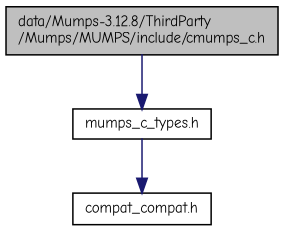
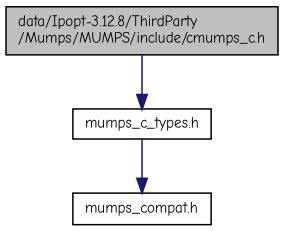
node "data/Mumps-3.12.8/ThirdParty /Mumps/MUMPS/include/cmumps_c.h": label "data/Mumps-3.12.8/ThirdParty /Mumps/MUMPS/include/cmumps_c.h" -> "data/Ipopt-3.12.8/ThirdParty /Mumps/MUMPS/include/cmumps_c.h"
node "compat_compat.h": label "compat_compat.h" -> "mumps_compat.h"
